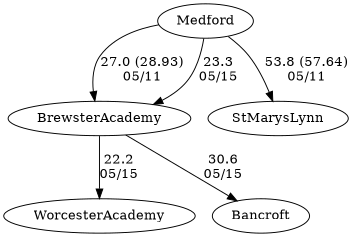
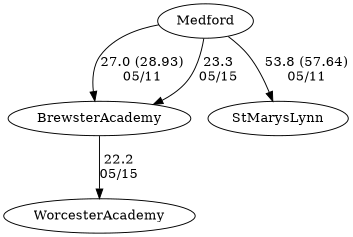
node "Bancroft": removed
